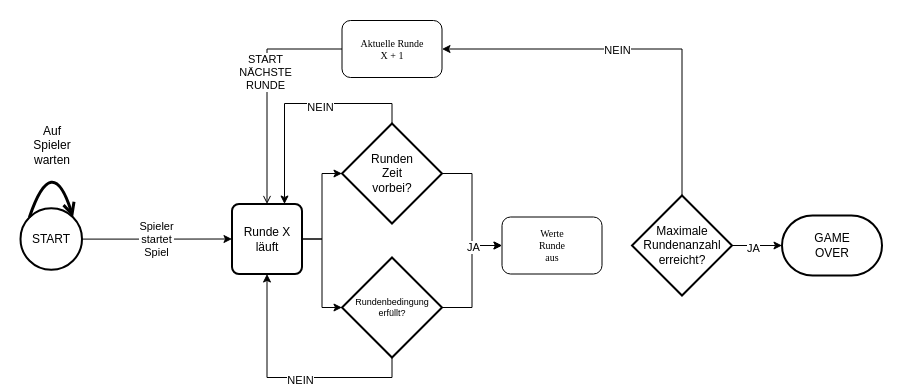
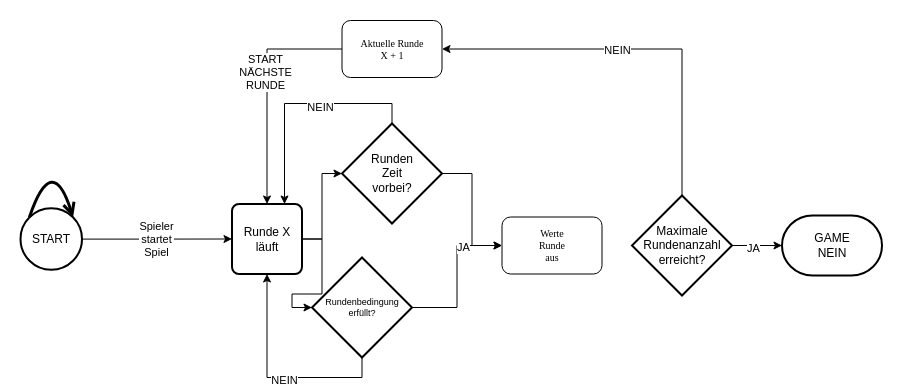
node "Auf Spieler warten": removed
edge "Aktuelle Runde X + 1" -> "Runde X läuft": arrowhead open -> classic
node "GAME OVER": label "GAME OVER" -> "GAME NEIN"
node "Rundenbedingung erfüllt?": moved (392, 308) -> (362, 308)
